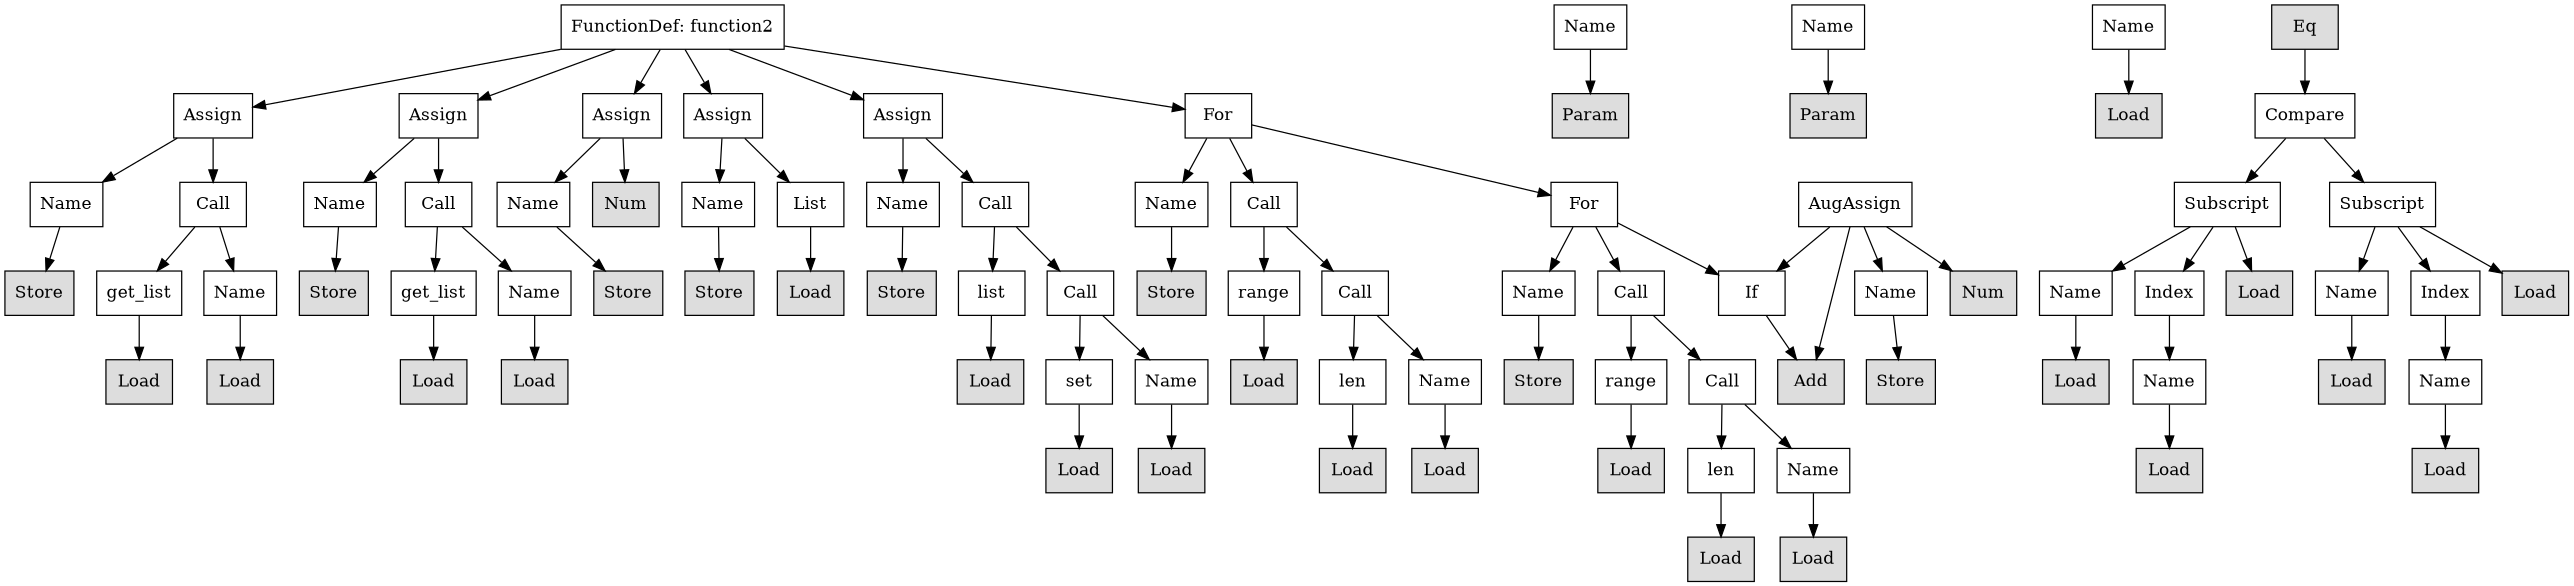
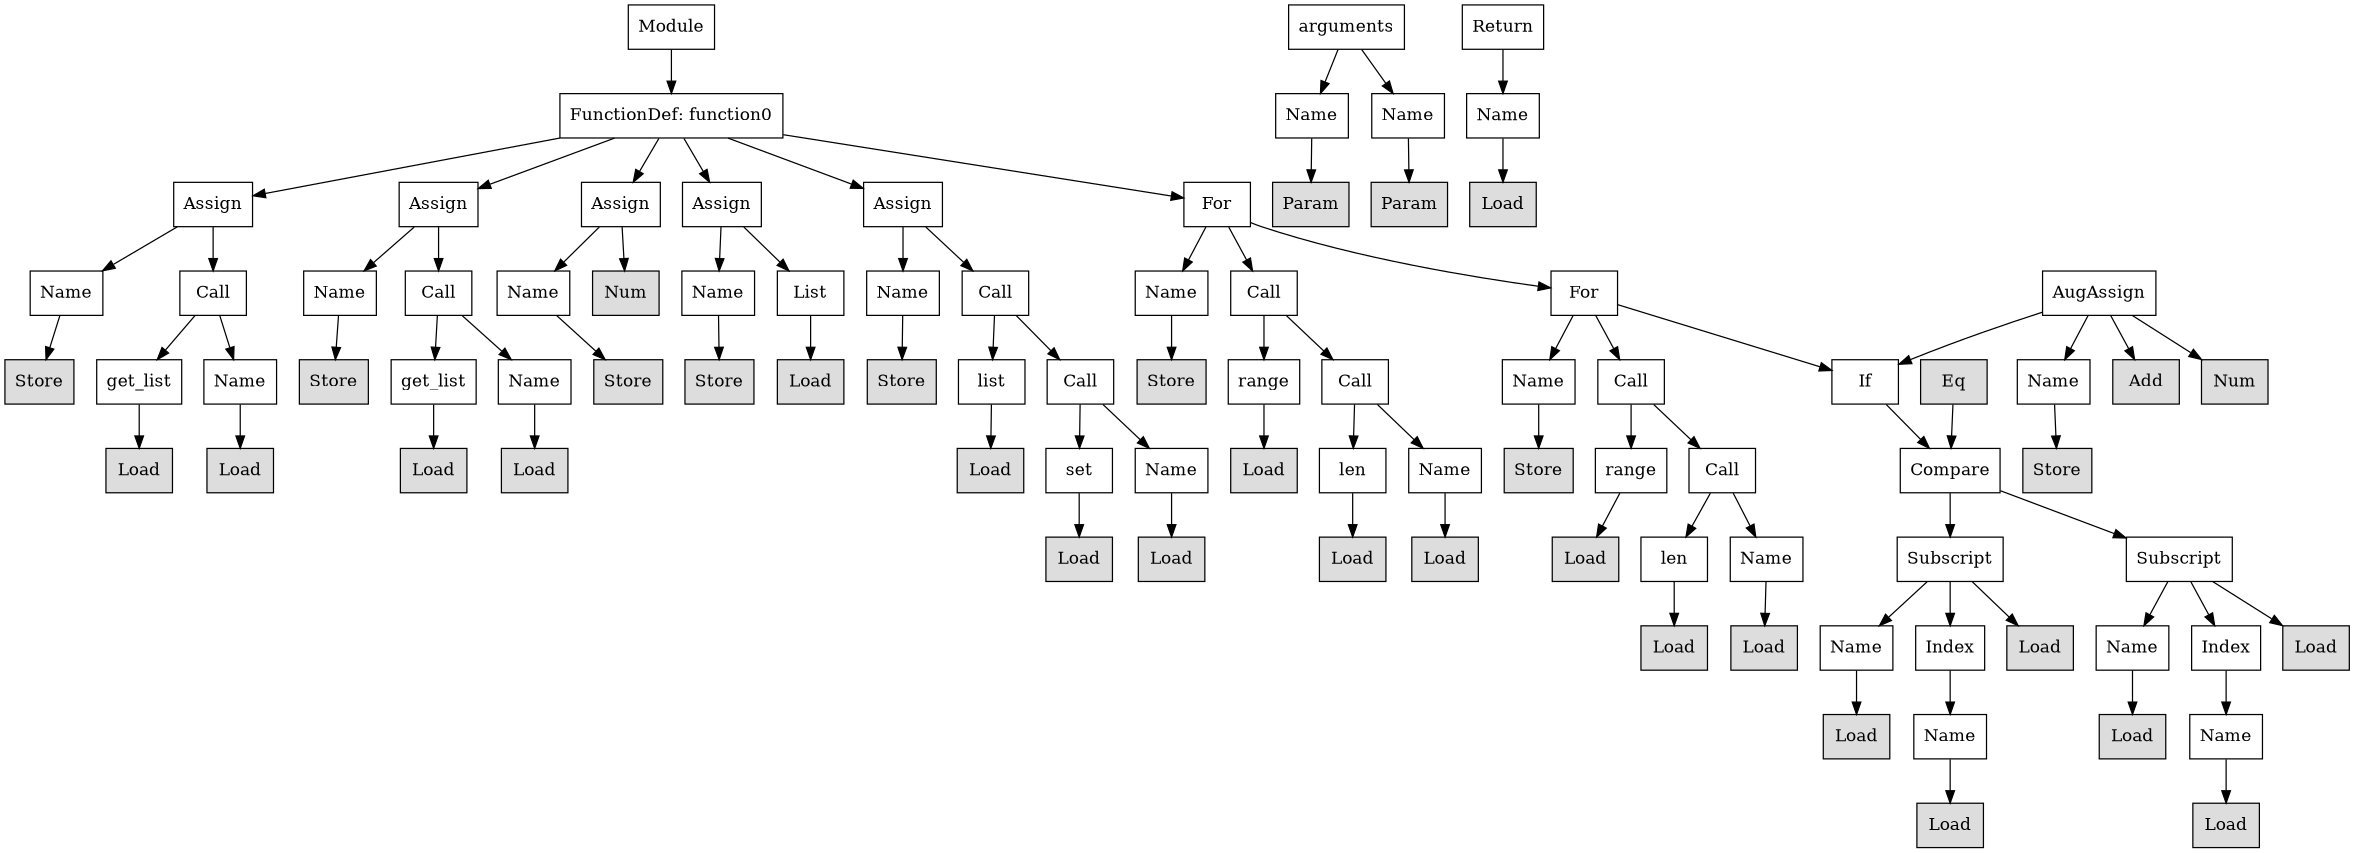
node "Module": added
node "FunctionDef: function2": label "FunctionDef: function2" -> "FunctionDef: function0"
node "arguments": added
node "Return": added
edge "If" -> "Add": now "If" -> "Compare"
